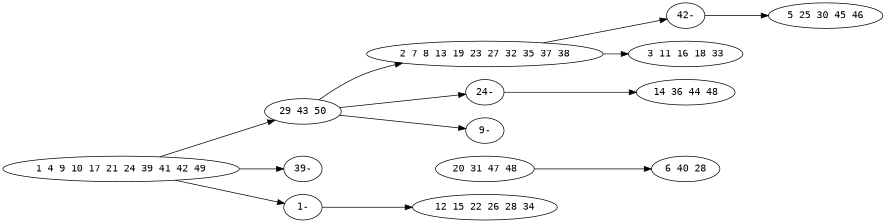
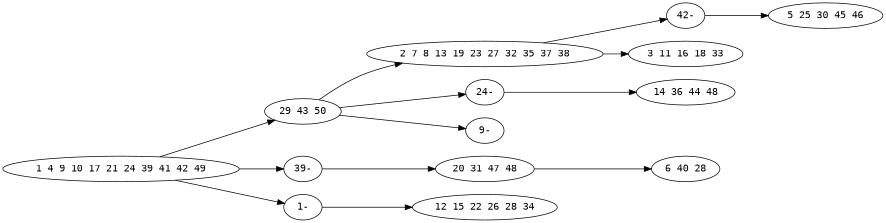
edge "39-" -> "20 31 47 48": added
